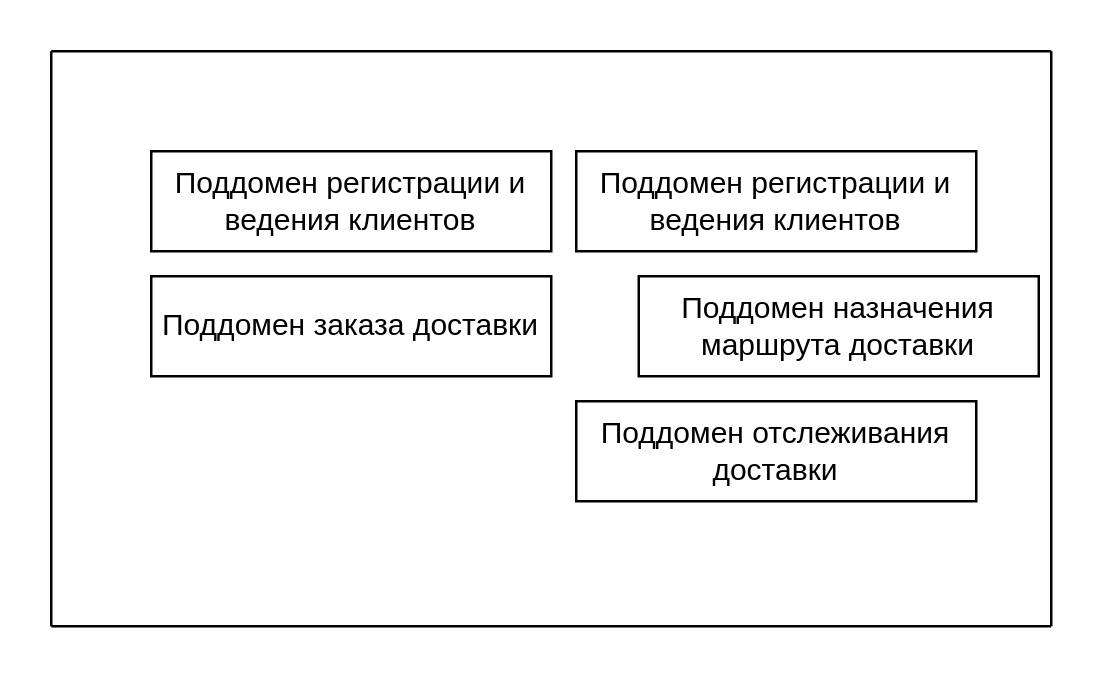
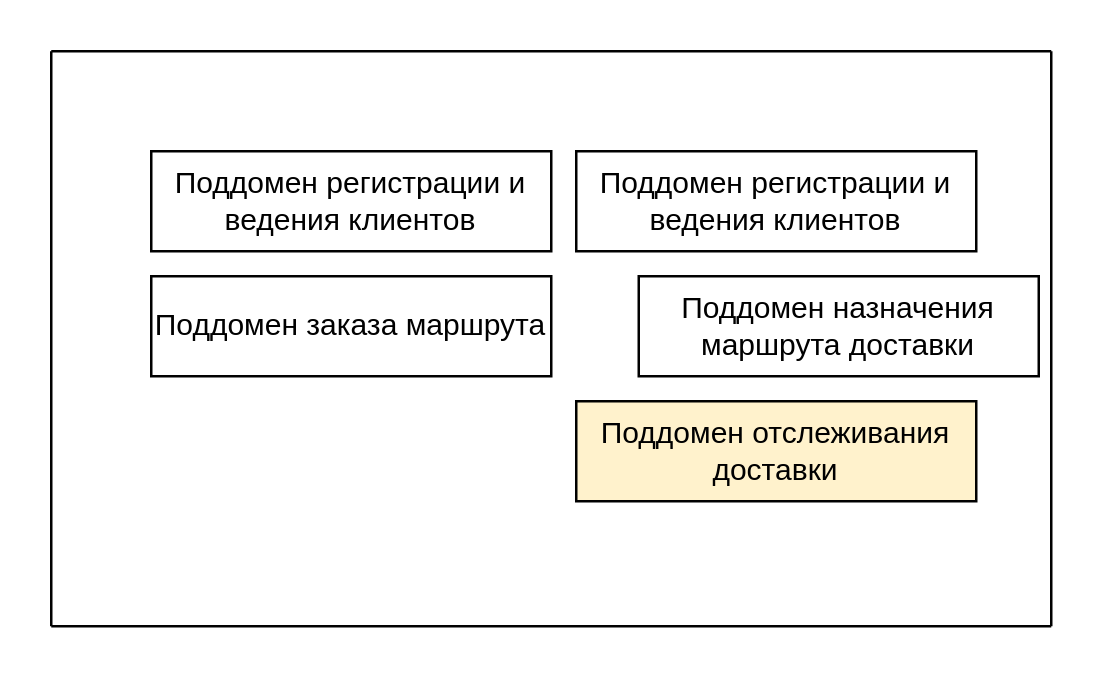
node "Поддомен заказа доставки": label "Поддомен заказа доставки" -> "Поддомен заказа маршрута"
node "Поддомен отслеживания доставки": fillcolor #ffffff -> #fff2cc
